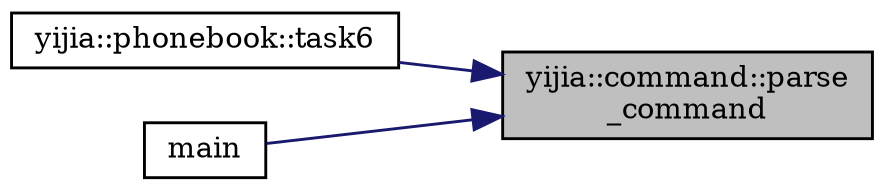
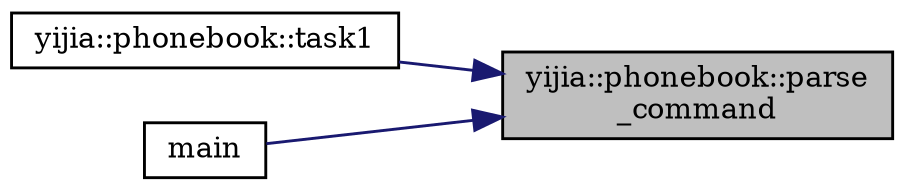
node "yijia::phonebook::task6": label "yijia::phonebook::task6" -> "yijia::phonebook::task1"
node "yijia::command::parse _command": label "yijia::command::parse _command" -> "yijia::phonebook::parse _command"
